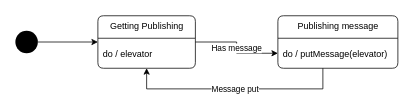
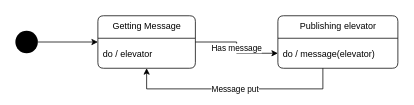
node "Getting Publishing": label "Getting Publishing" -> "Getting Message"
node "Publishing message": label "Publishing message" -> "Publishing elevator"
node "do / putMessage(elevator)": label "do / putMessage(elevator)" -> "do / message(elevator)"
